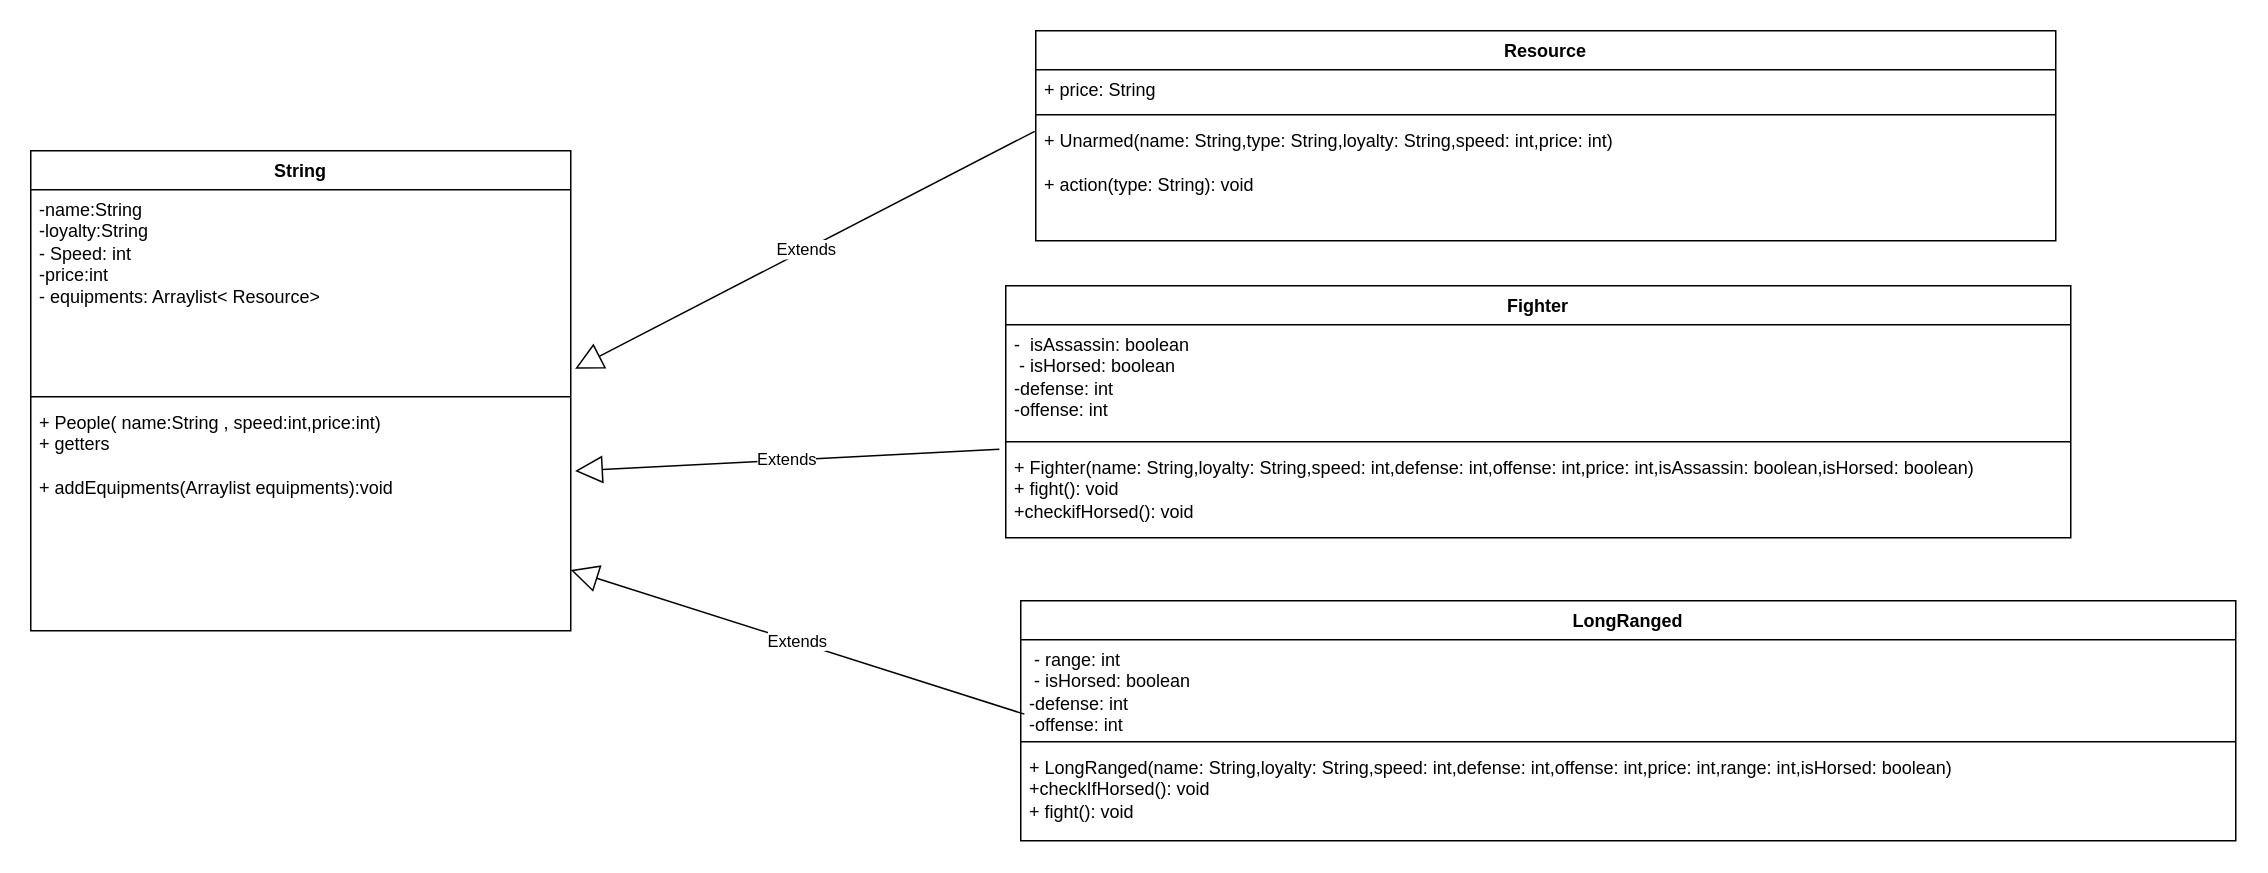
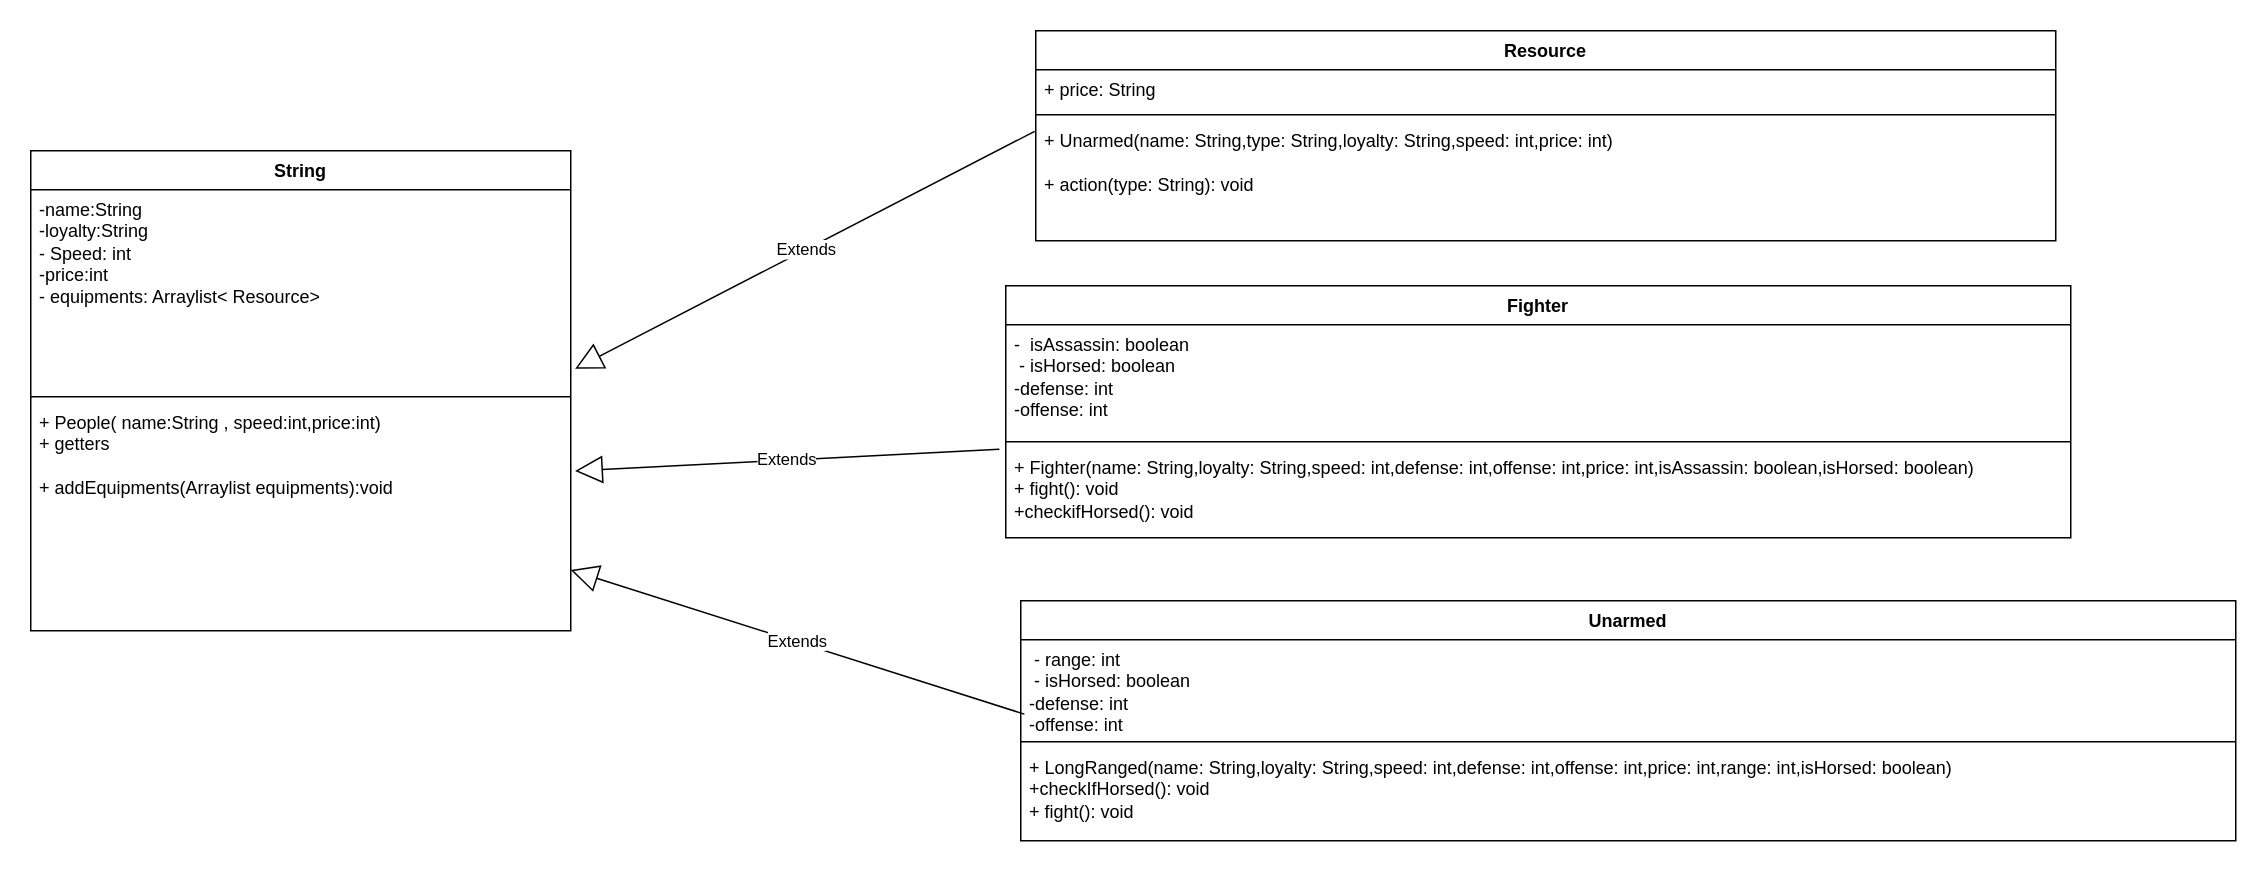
node "LongRanged": label "LongRanged" -> "Unarmed"
